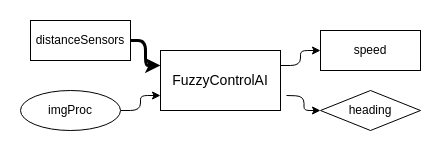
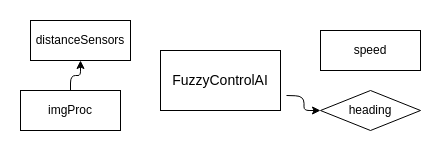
edge "distanceSensors" -> "FuzzyControlAI": removed
edge "FuzzyControlAI" -> "speed": removed
edge "imgProc" -> "FuzzyControlAI": now "imgProc" -> "distanceSensors"
node "imgProc": shape ellipse -> rectangle
